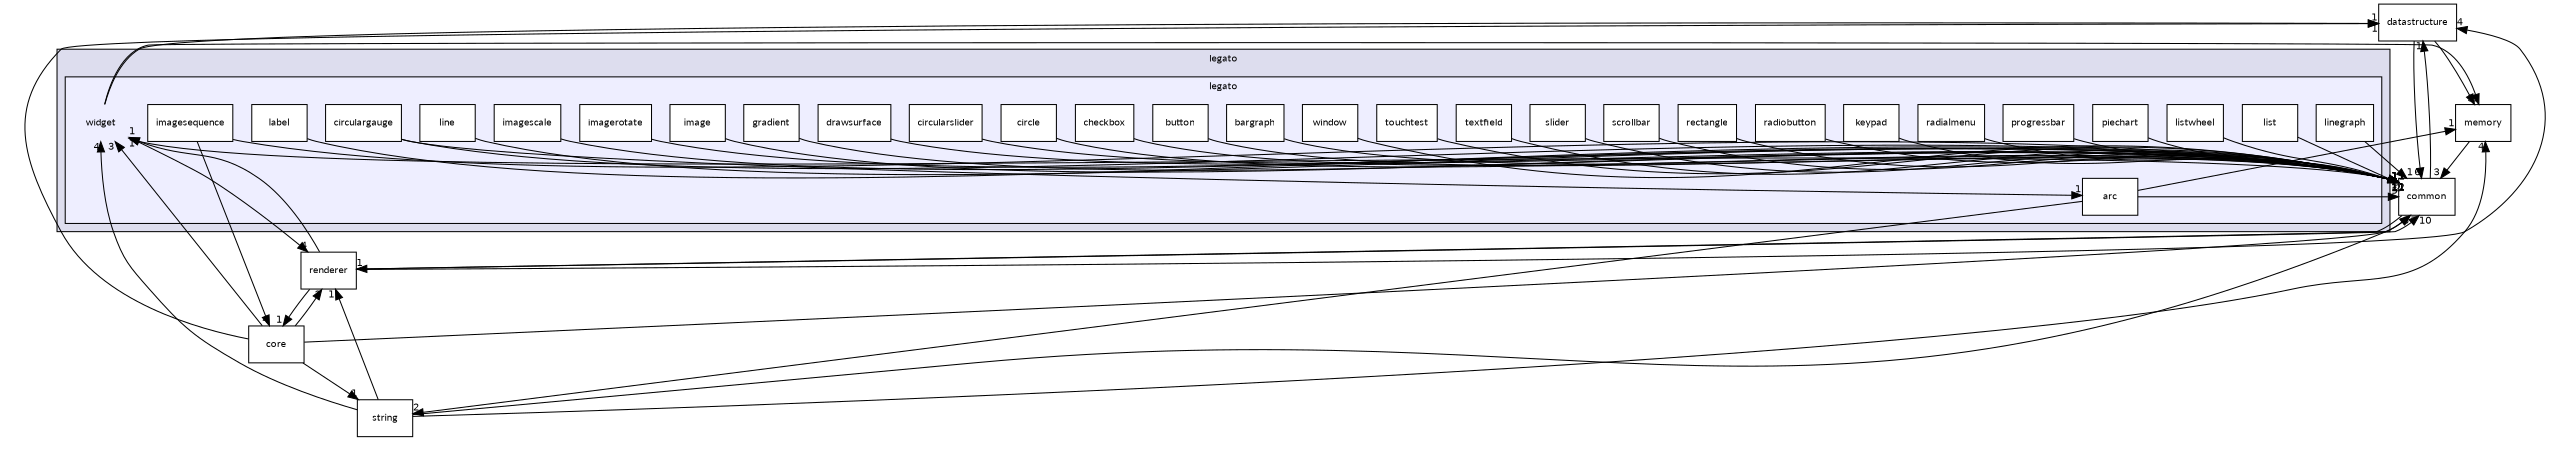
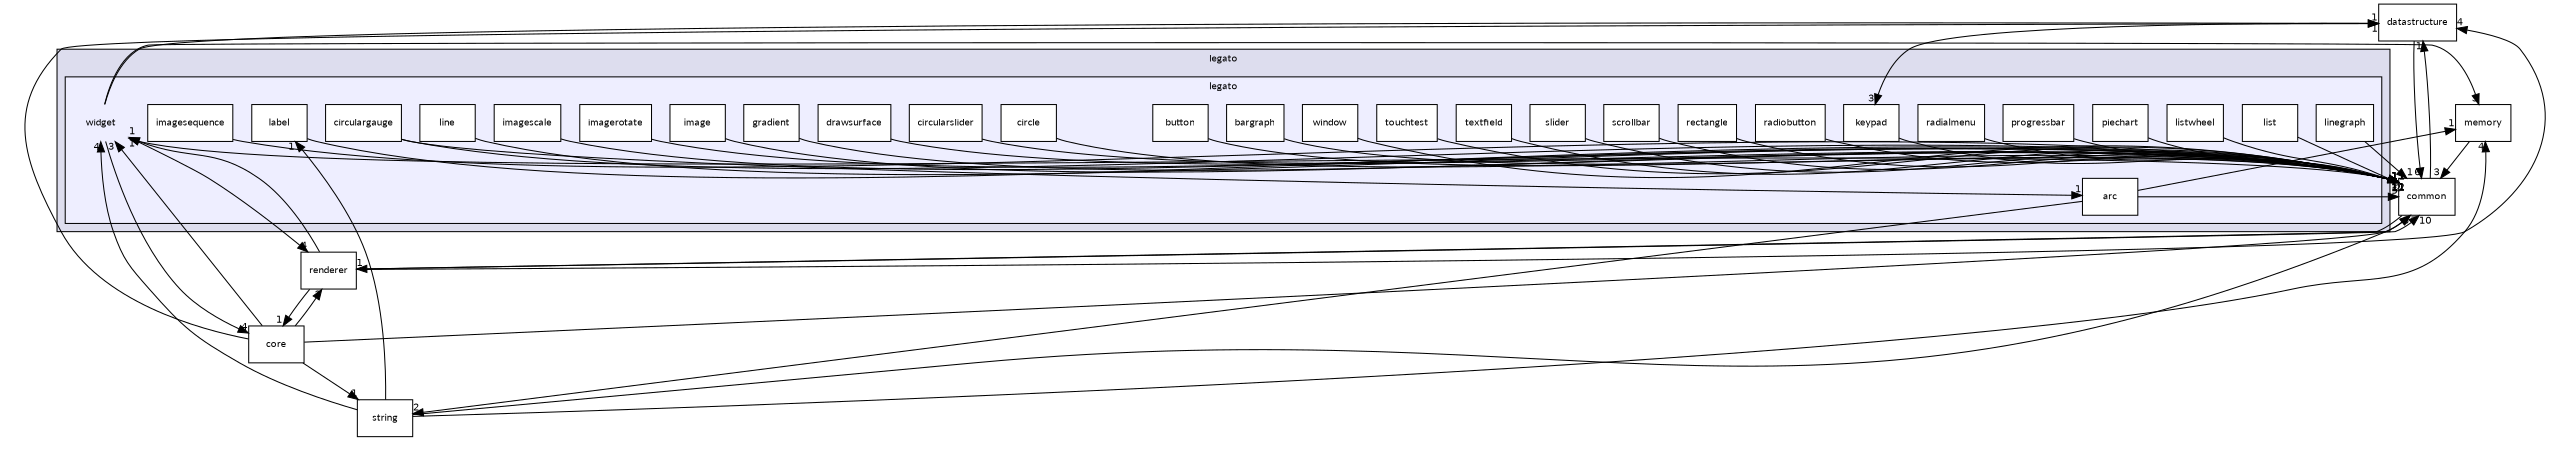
edge "datastructure" -> "memory": now "datastructure" -> "keypad"
node "checkbox": removed
edge "imagesequence" -> "core": now "widget" -> "core"
edge "string" -> "renderer": now "string" -> "label"
